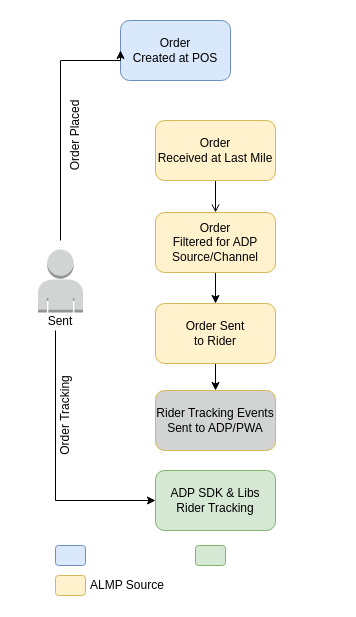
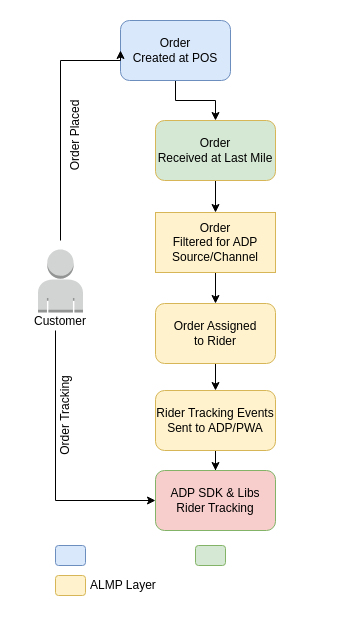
edge "Order Created at POS" -> "Order Received at Last Mile": added
node "Order Received at Last Mile": fillcolor #fff2cc -> #d5e8d4
edge "Order Received at Last Mile" -> "Order Filtered for ADP Source/Channel": arrowhead open -> classic
node "Order Filtered for ADP Source/Channel": shape rounded rectangle -> rectangle
node "Sent": label "Sent" -> "Customer"
node "Order Sent to Rider": label "Order Sent to Rider" -> "Order Assigned to Rider"
node "Rider Tracking Events Sent to ADP/PWA": fillcolor #d2d3d3 -> #fff2cc
edge "Rider Tracking Events Sent to ADP/PWA" -> "ADP SDK & Libs Rider Tracking": added
node "ADP SDK & Libs Rider Tracking": fillcolor #d5e8d4 -> #f8cecc
node "ALMP Source": label "ALMP Source" -> "ALMP Layer"
